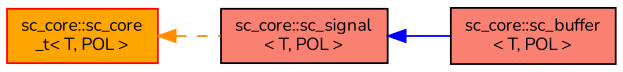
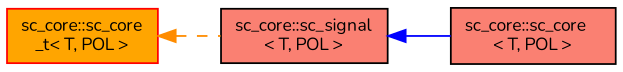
node "sc_core::sc_buffer < T, POL >": label "sc_core::sc_buffer < T, POL >" -> "sc_core::sc_core < T, POL >"
